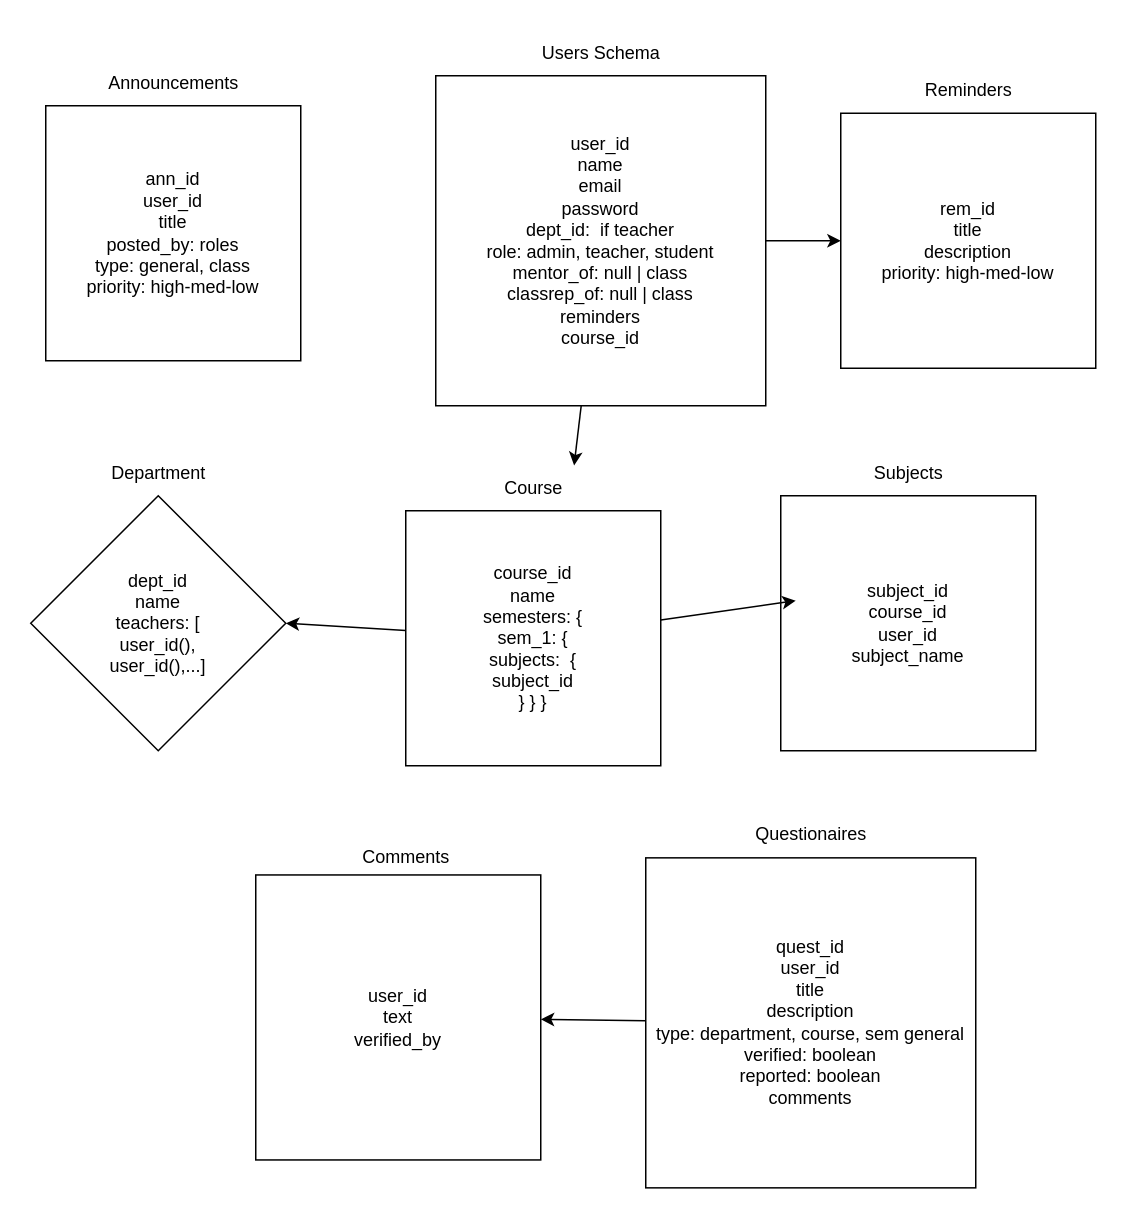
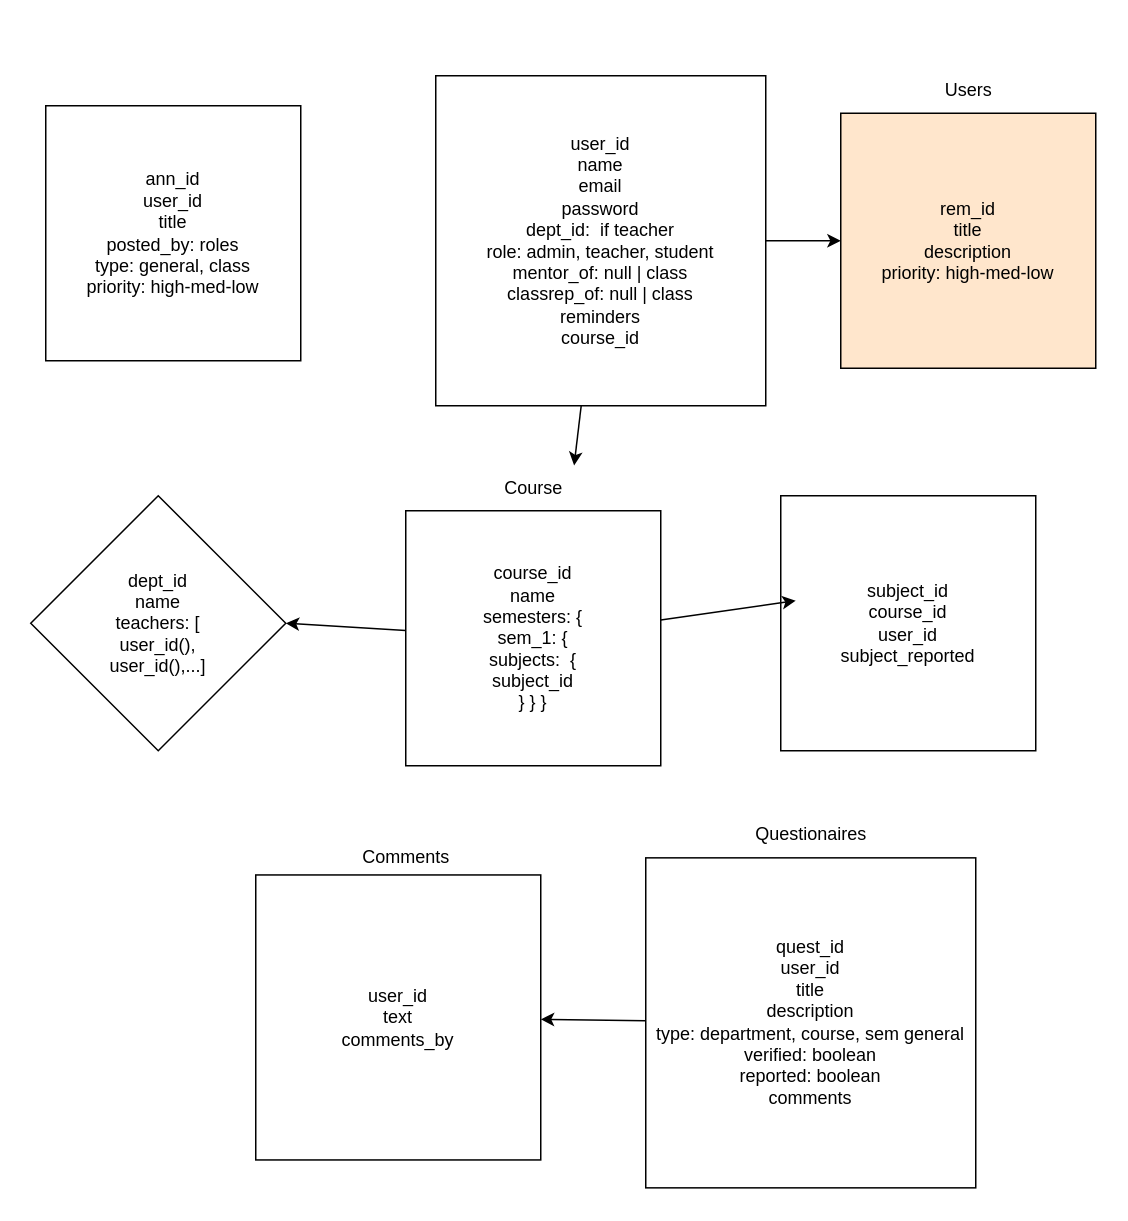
node "Users Schema": removed
node "Announcements": removed
node "Reminders": label "Reminders" -> "Users"
node "rem_id title description priority: high-med-low": fillcolor #ffffff -> #ffe6cc
node "Department": removed
node "Subjects": removed
node "subject_id course_id user_id subject_name": label "subject_id course_id user_id subject_name" -> "subject_id course_id user_id subject_reported"
node "user_id text verified_by": label "user_id text verified_by" -> "user_id text comments_by"
